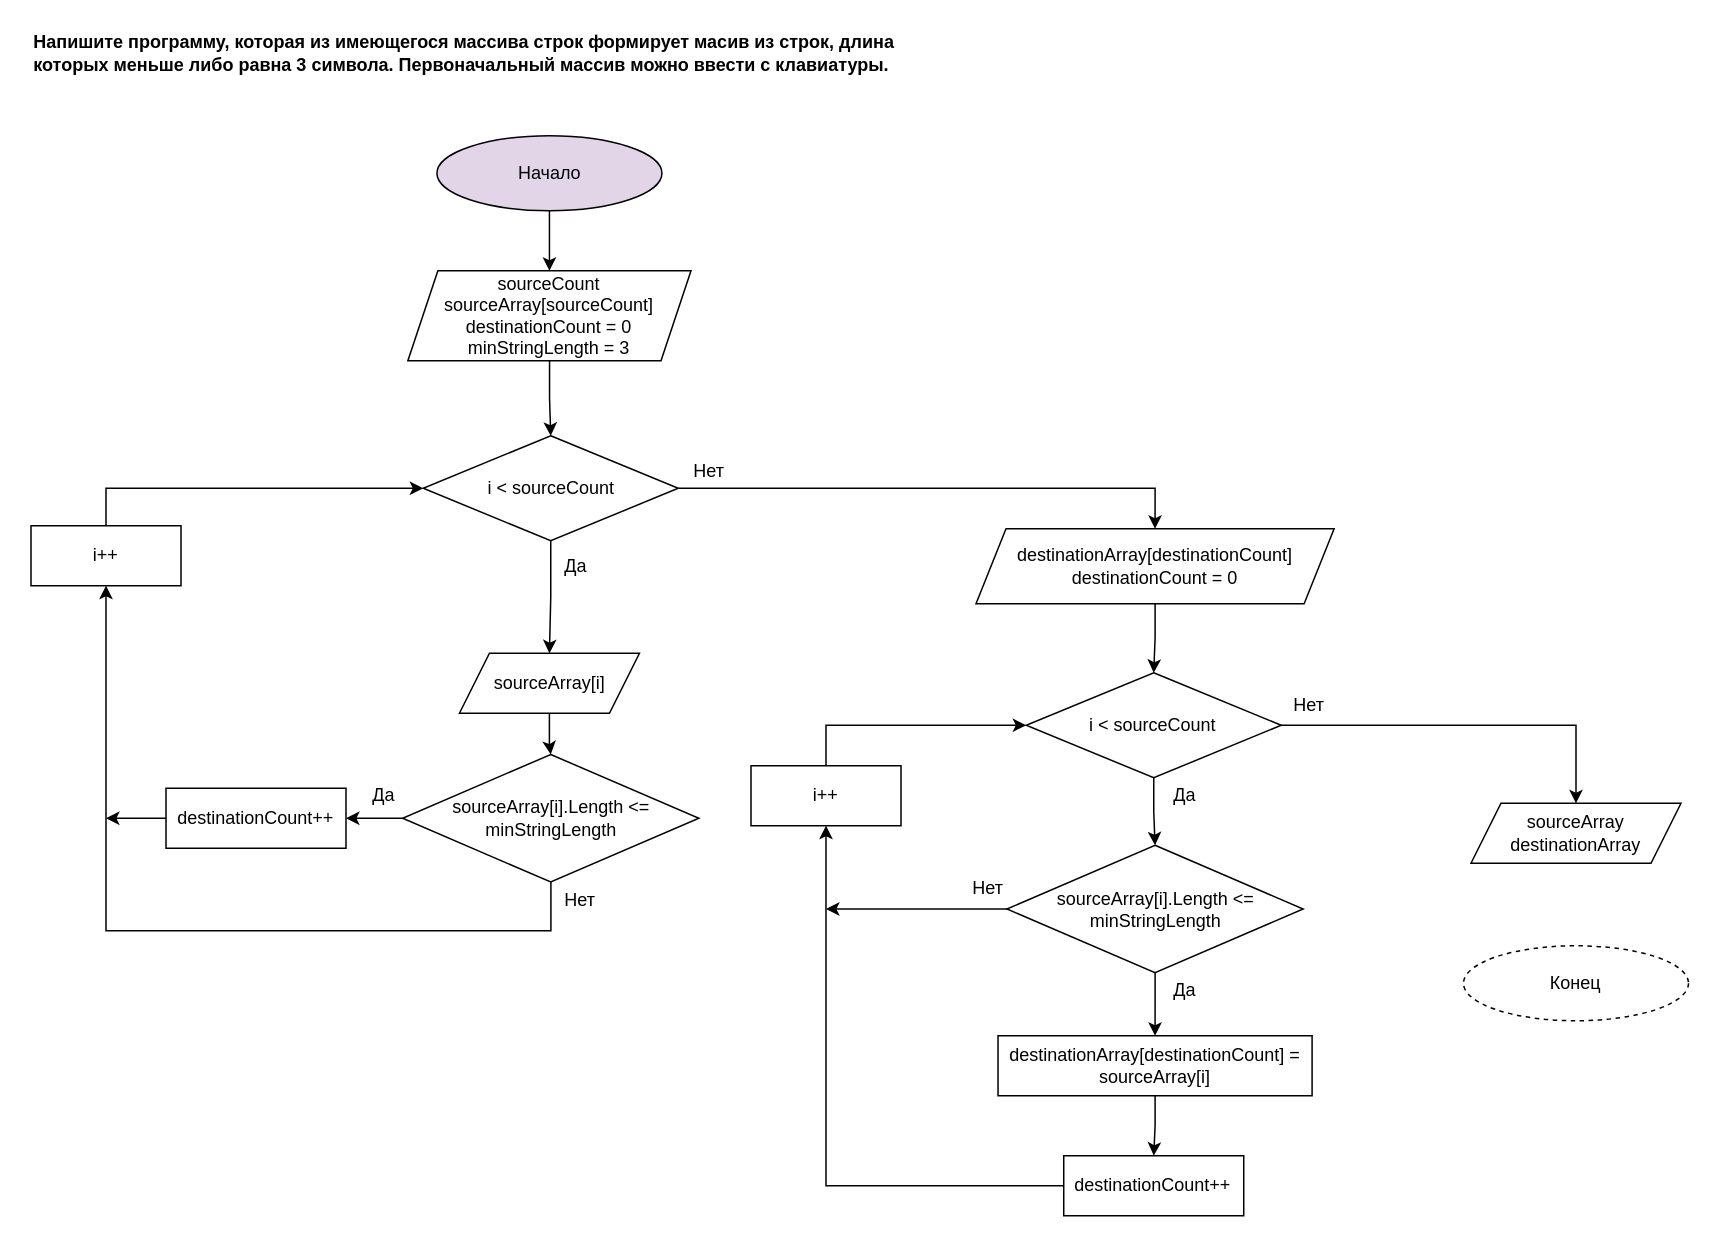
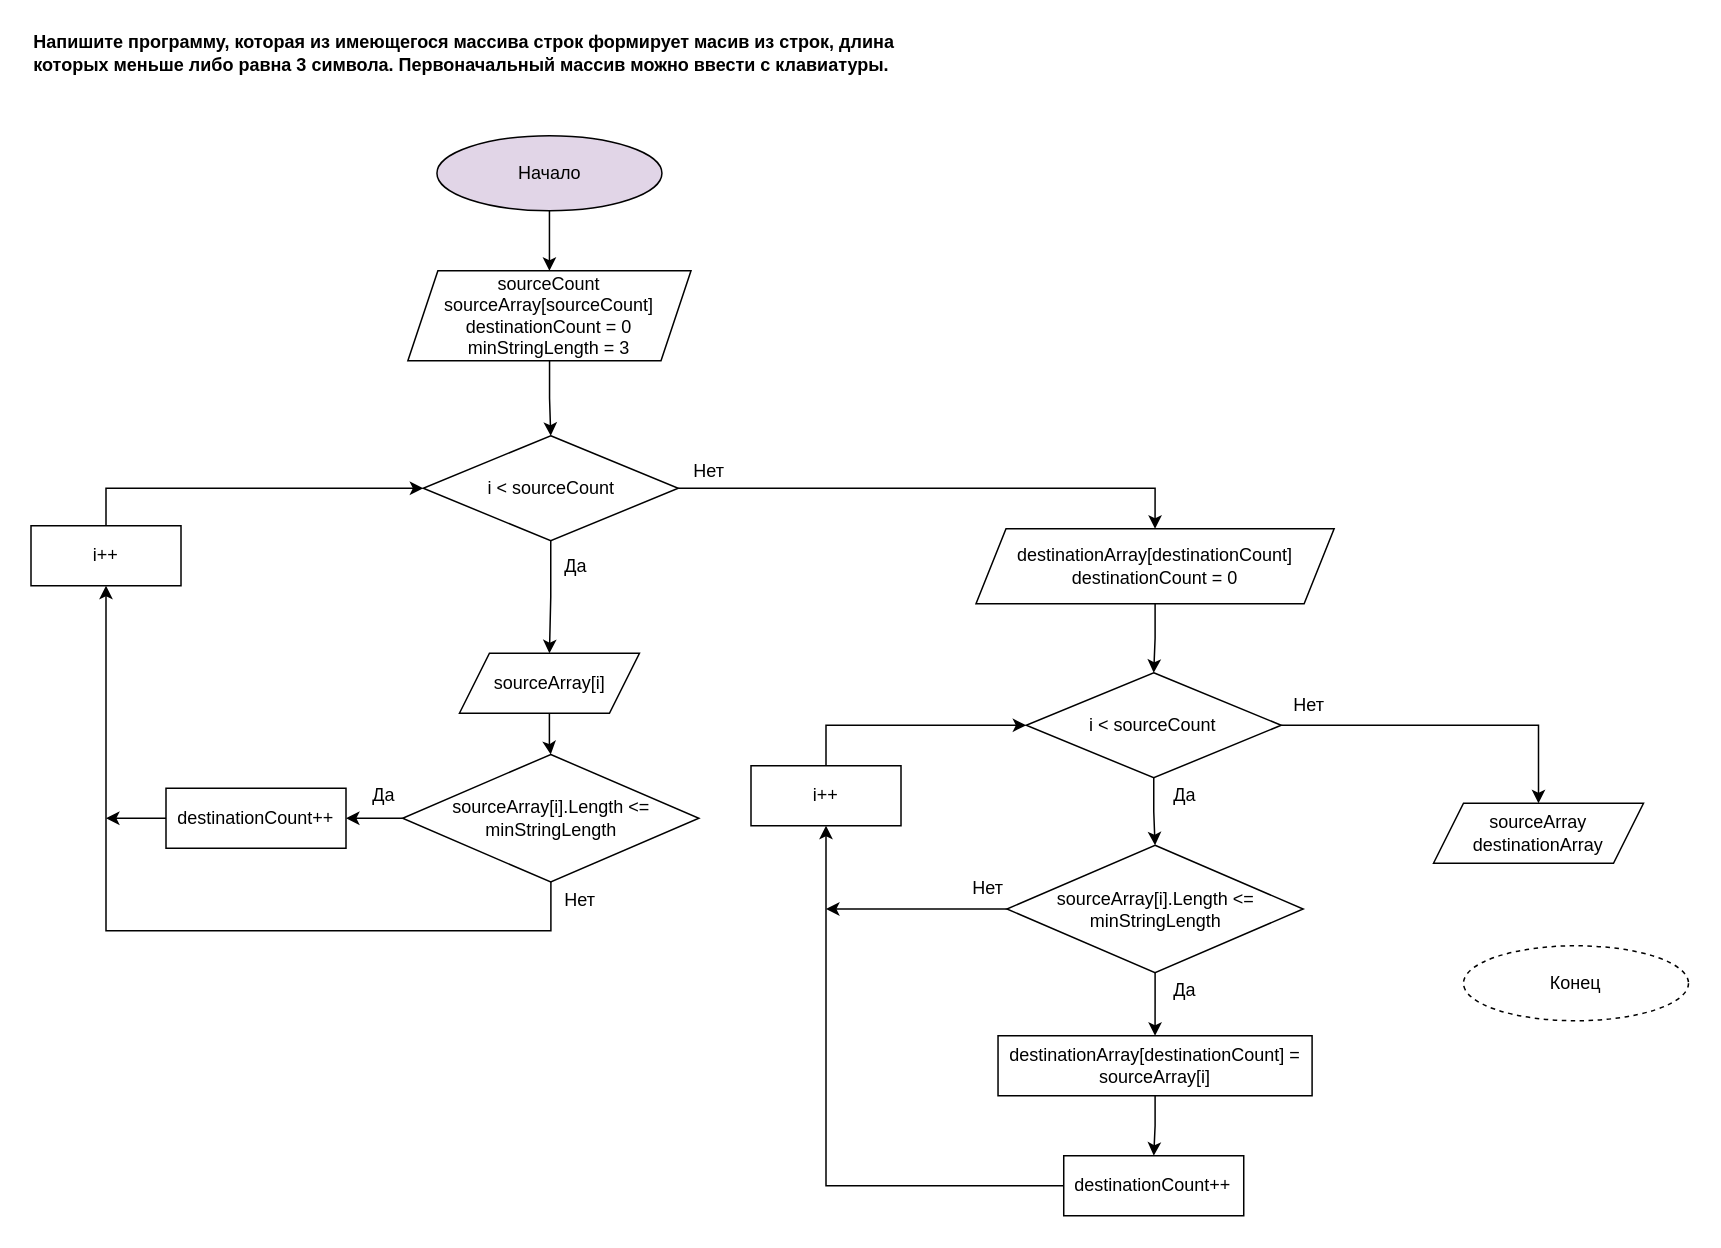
node "sourceArray destinationArray": moved (1576, 833) -> (1538, 833)
